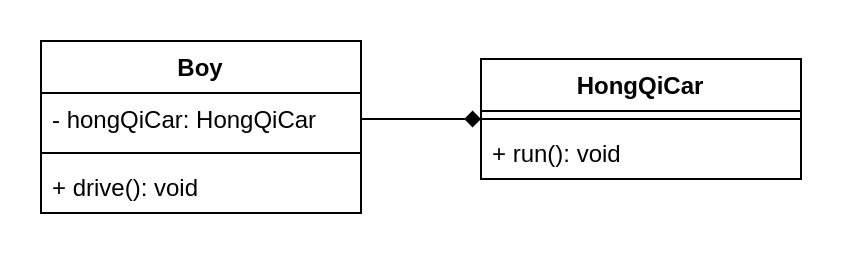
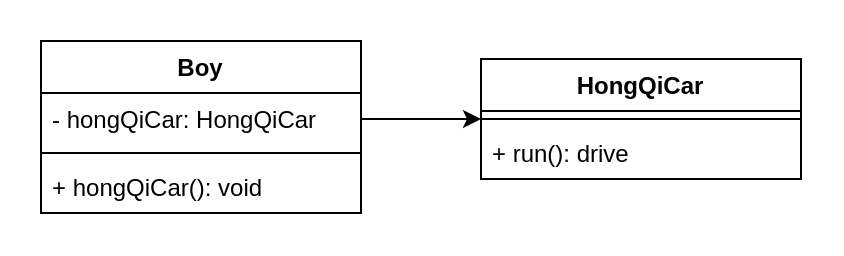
edge "- hongQiCar: HongQiCar" -> "HongQiCar": arrowhead diamond -> classic
node "+ run(): void": label "+ run(): void" -> "+ run(): drive"
node "+ drive(): void": label "+ drive(): void" -> "+ hongQiCar(): void"
